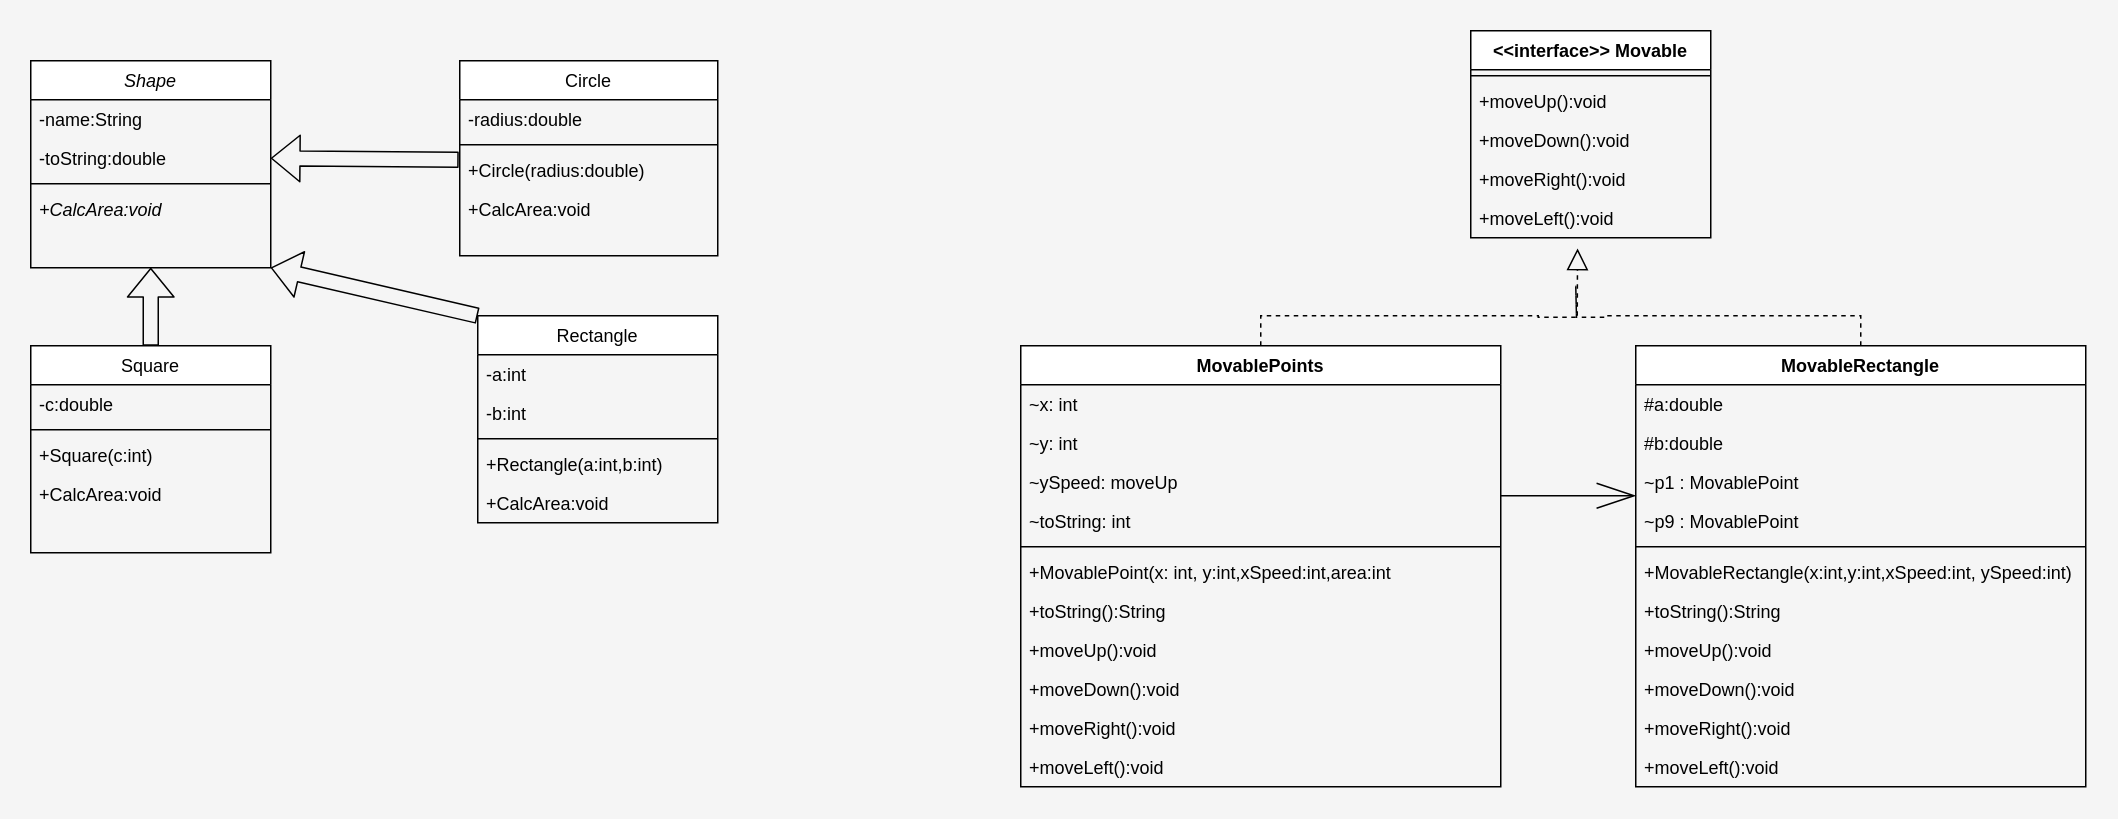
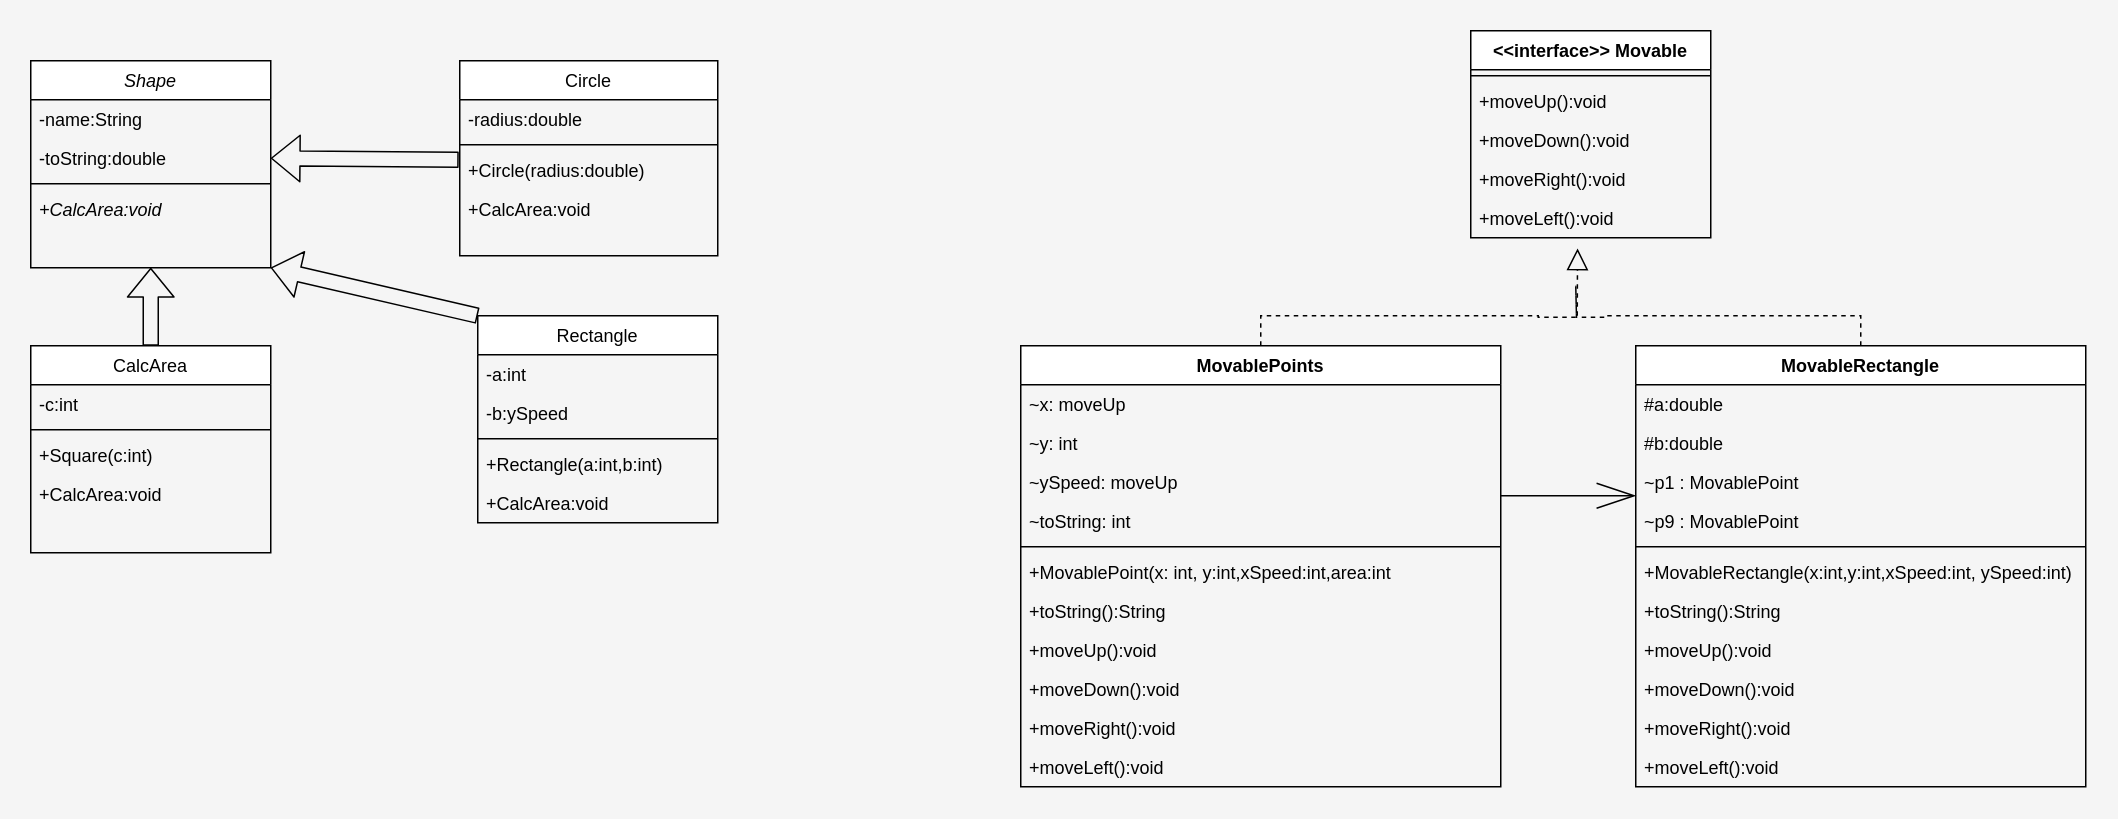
node "Square": label "Square" -> "CalcArea"
node "-c:double": label "-c:double" -> "-c:int"
node "~x: int": label "~x: int" -> "~x: moveUp"
node "-b:int": label "-b:int" -> "-b:ySpeed"
